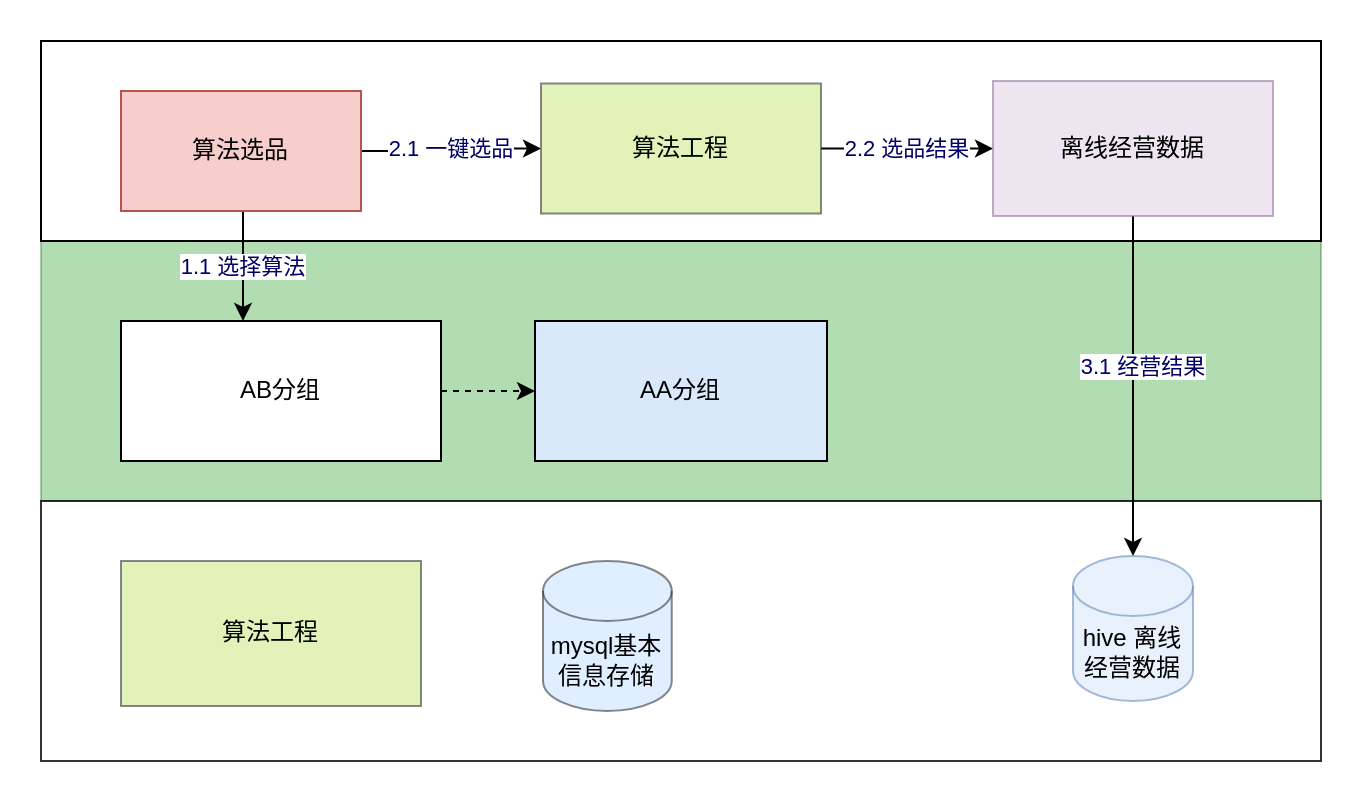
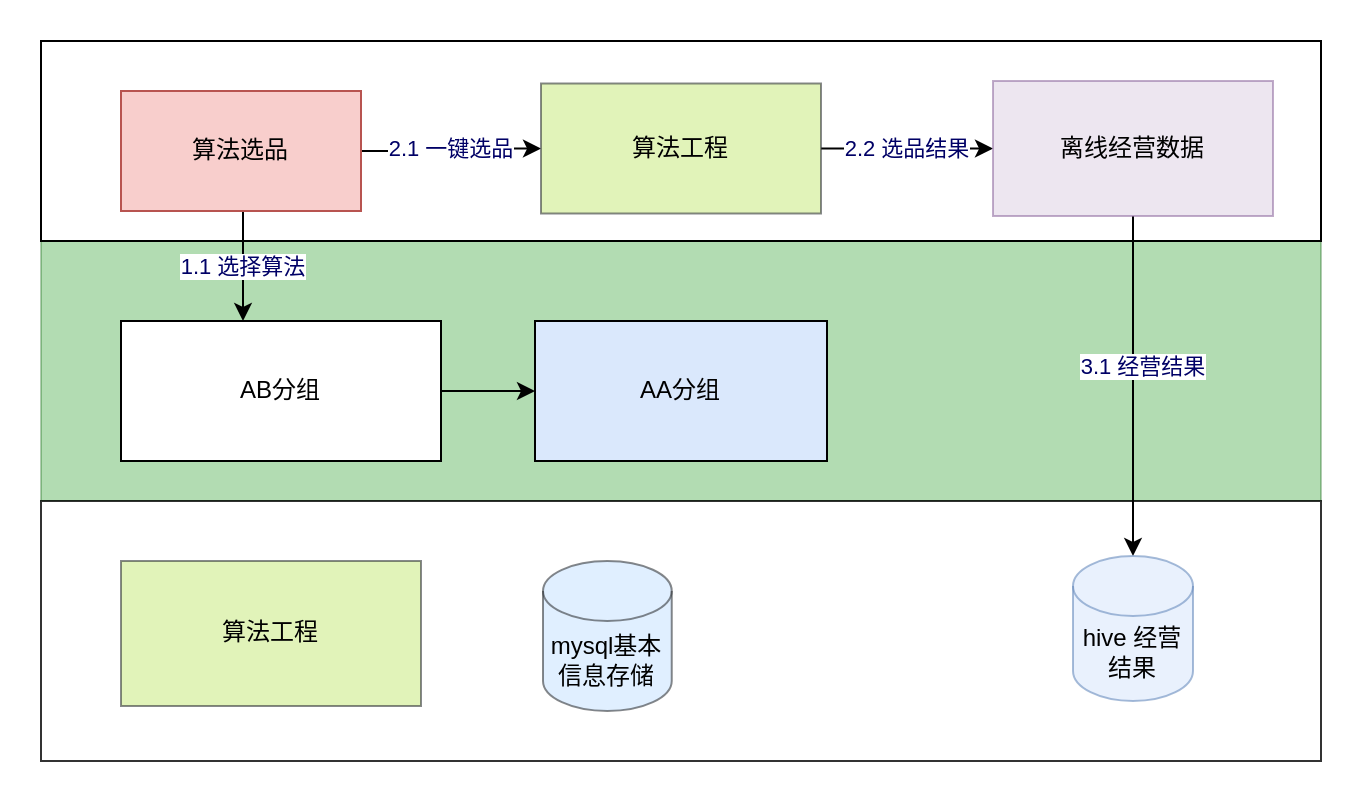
edge "AB分组" -> "AA分组": style dashed -> solid
node "hive 离线经营数据": label "hive 离线经营数据" -> "hive 经营结果"
